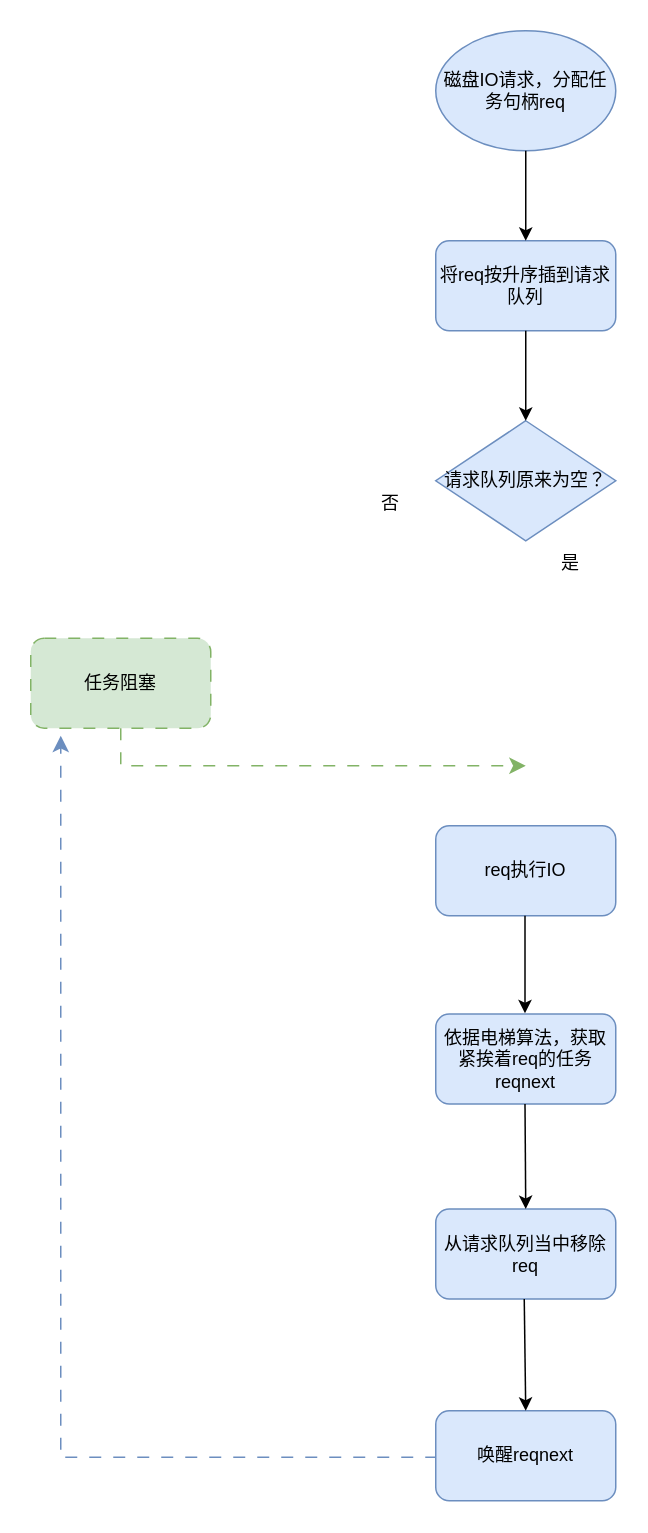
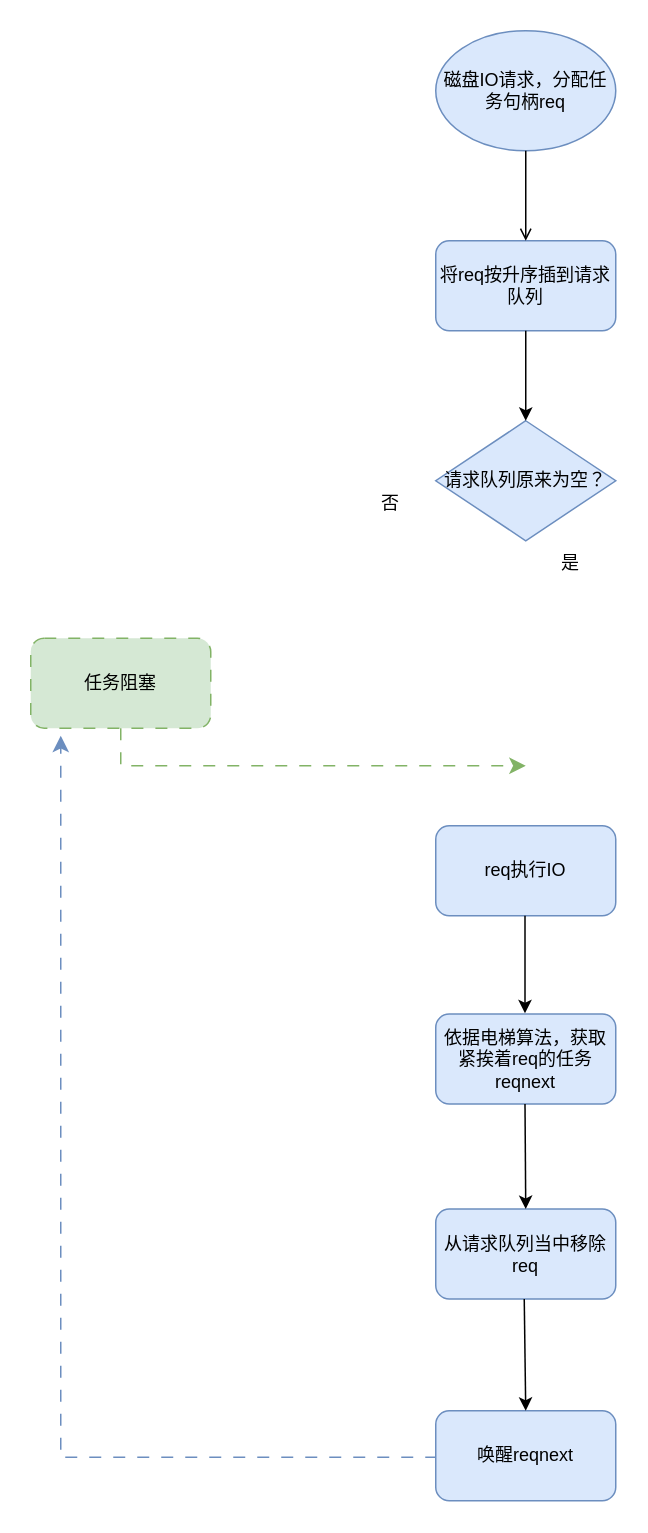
edge "磁盘IO请求，分配任务句柄req" -> "将req按升序插到请求队列": arrowhead classic -> open
